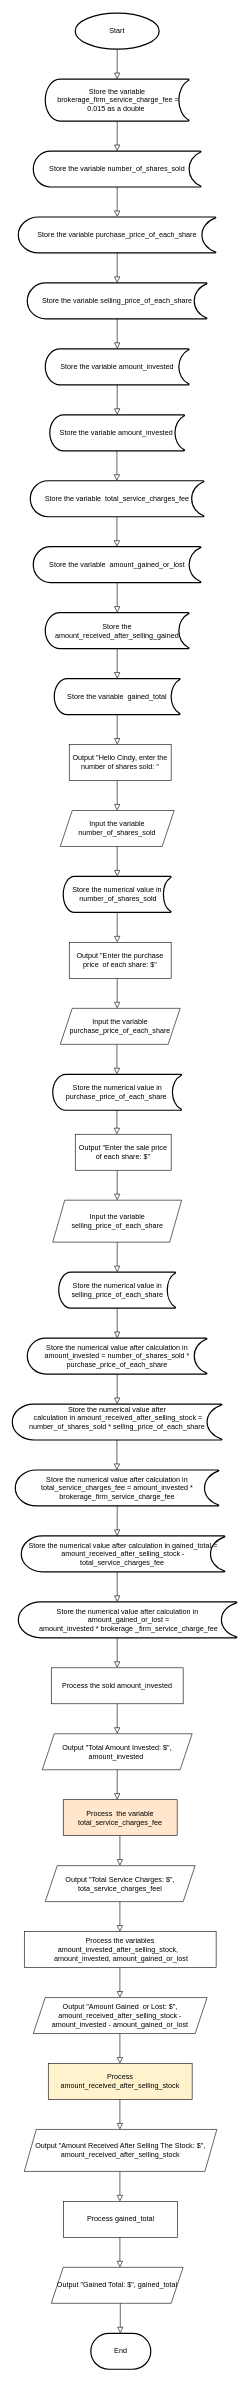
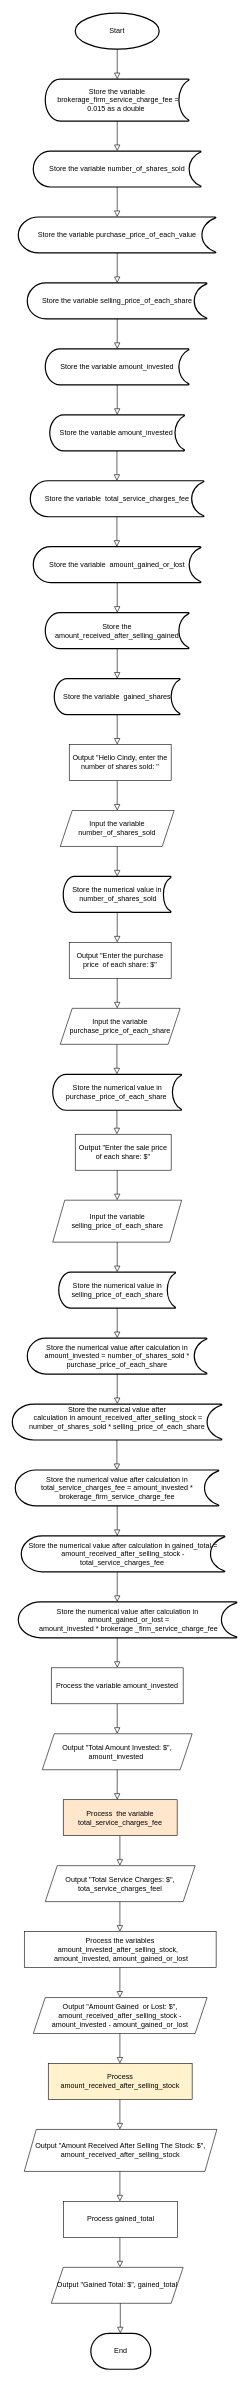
node "Store the variable purchase_price_of_each_share": label "Store the variable purchase_price_of_each_share" -> "Store the variable purchase_price_of_each_value"
node "Store the variable gained_total": label "Store the variable gained_total" -> "Store the variable gained_shares"
node "Process the sold amount_invested": label "Process the sold amount_invested" -> "Process the variable amount_invested"
